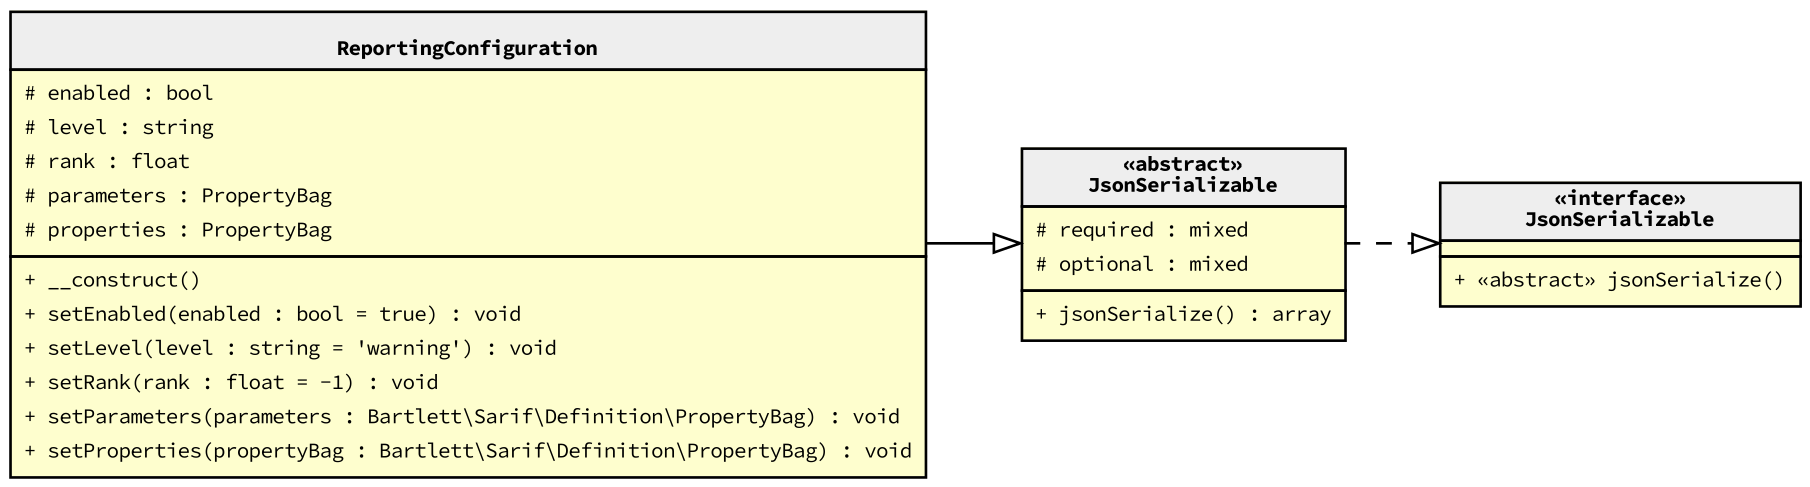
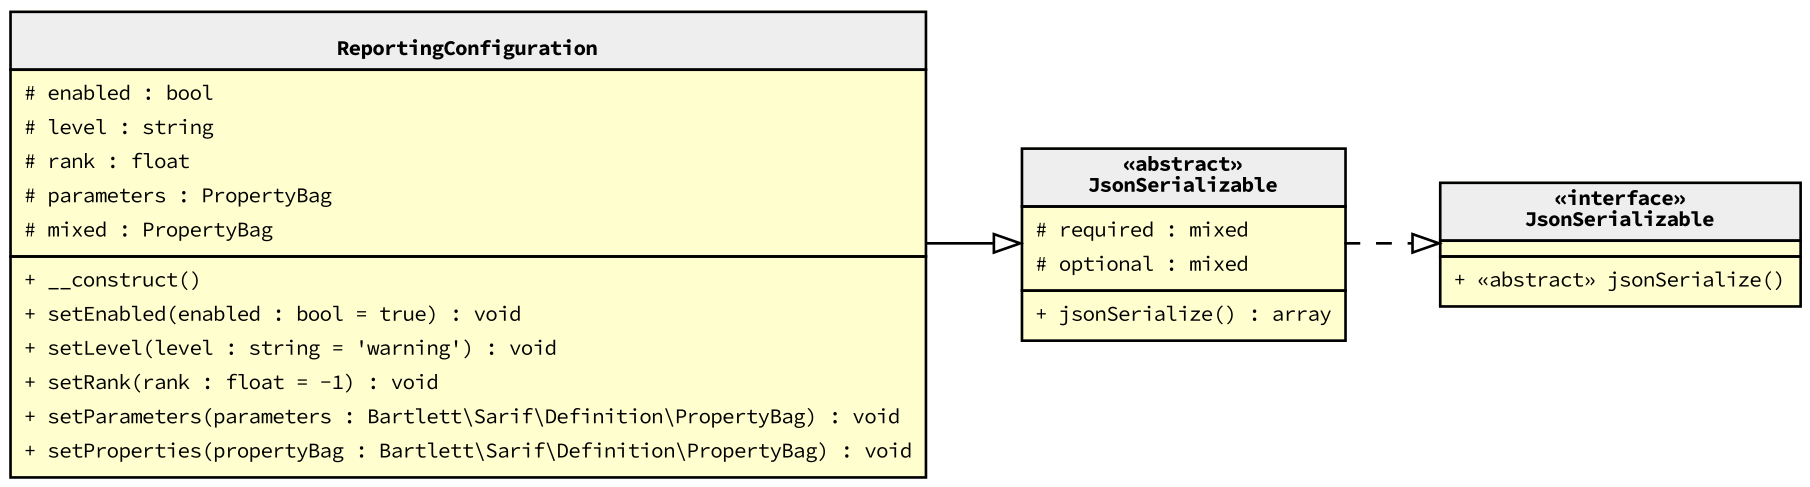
node "ReportingConfiguration": text "# properties : PropertyBag" -> "# mixed : PropertyBag"
